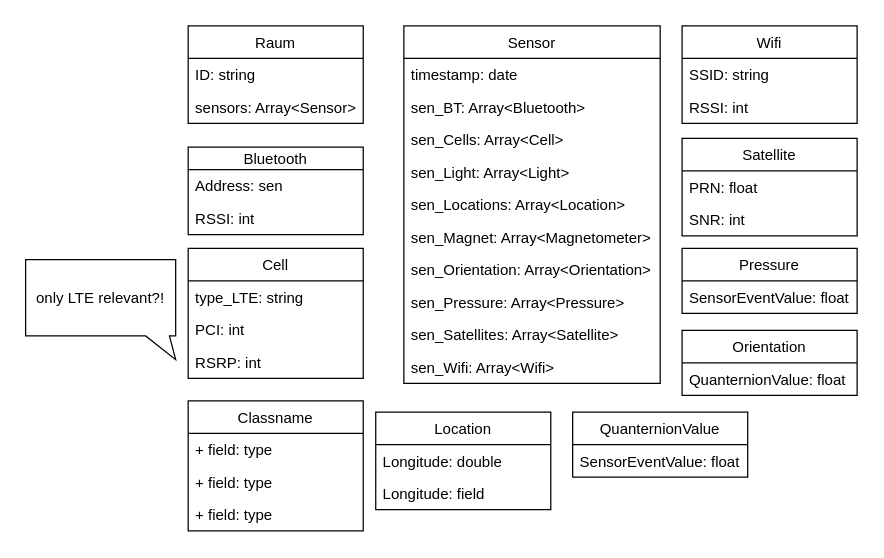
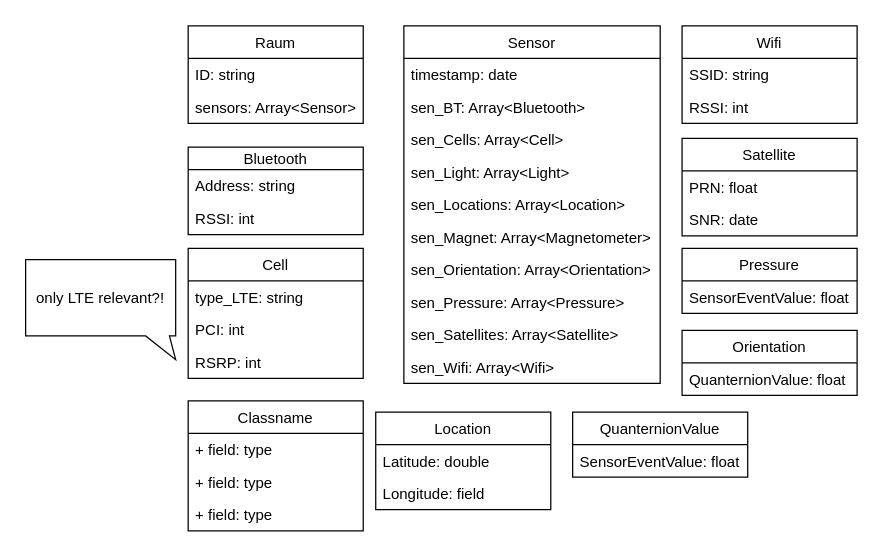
node "Address: sen": label "Address: sen" -> "Address: string"
node "SNR: int": label "SNR: int" -> "SNR: date"
node "Longitude: double": label "Longitude: double" -> "Latitude: double"
